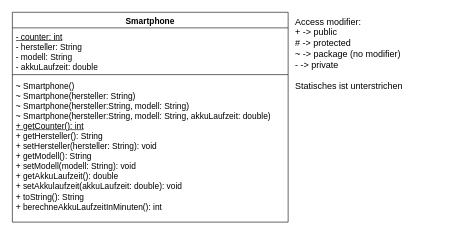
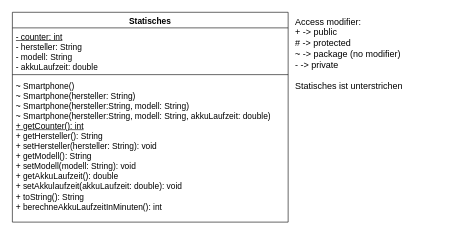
node "Smartphone": label "Smartphone" -> "Statisches"
